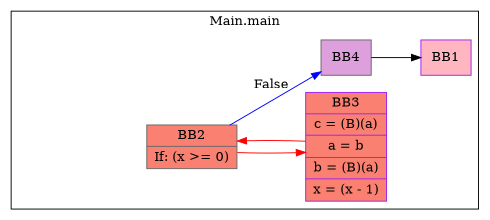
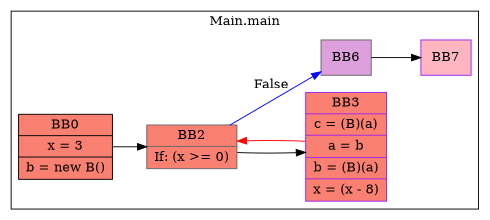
node "BB4": label "BB4" -> "BB6"
node "BB1": label "BB1" -> "BB7"
node "BB0": added
edge "BB2" -> "BB3": color red -> black
node "BB3": text "x = (x - 1)" -> "x = (x - 8)"
